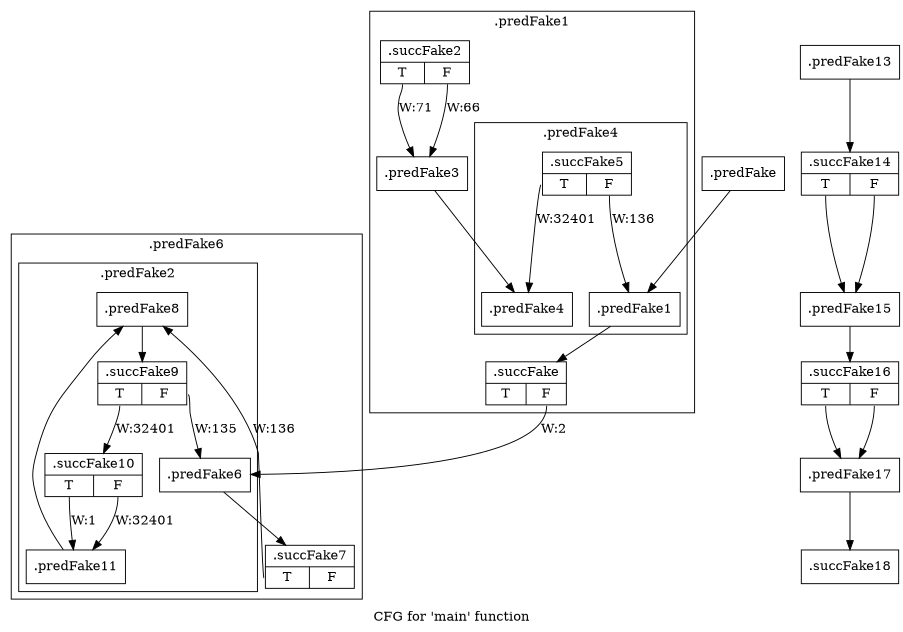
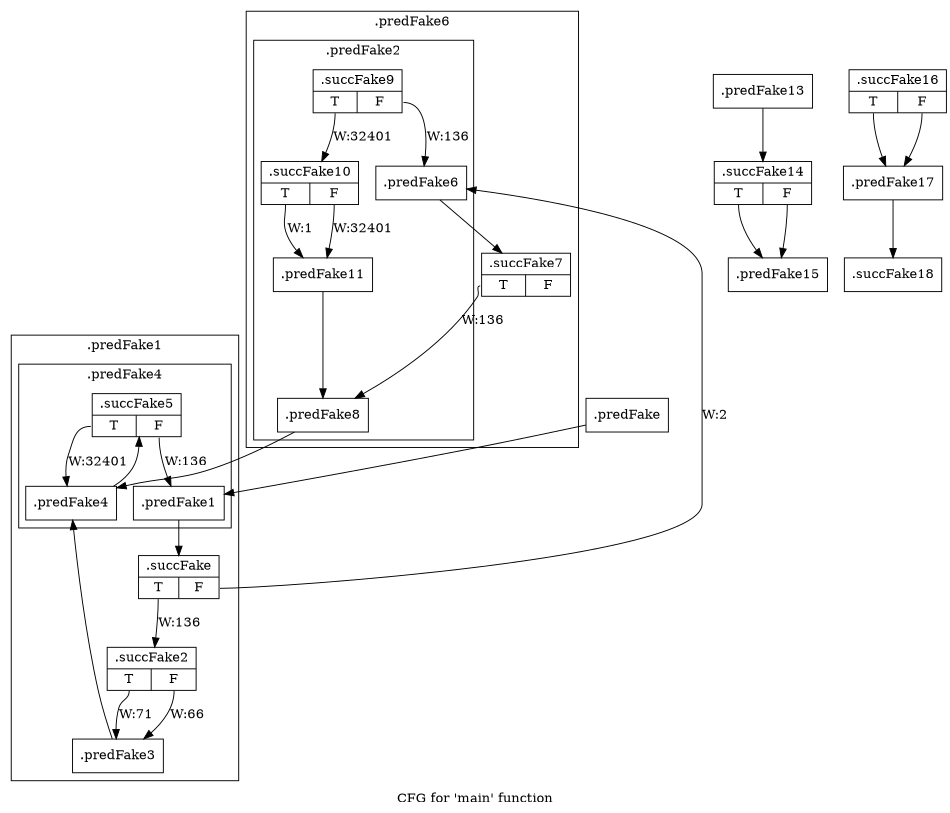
edge ".predFake8" -> ".succFake9": now ".predFake8" -> ".predFake4"
edge ".predFake15" -> ".succFake16": removed
edge ".succFake9" -> ".predFake6": label "W:135" -> "W:136"
edge ".predFake4" -> ".succFake5": added
edge ".succFake" -> ".succFake2": added, label "W:136"
